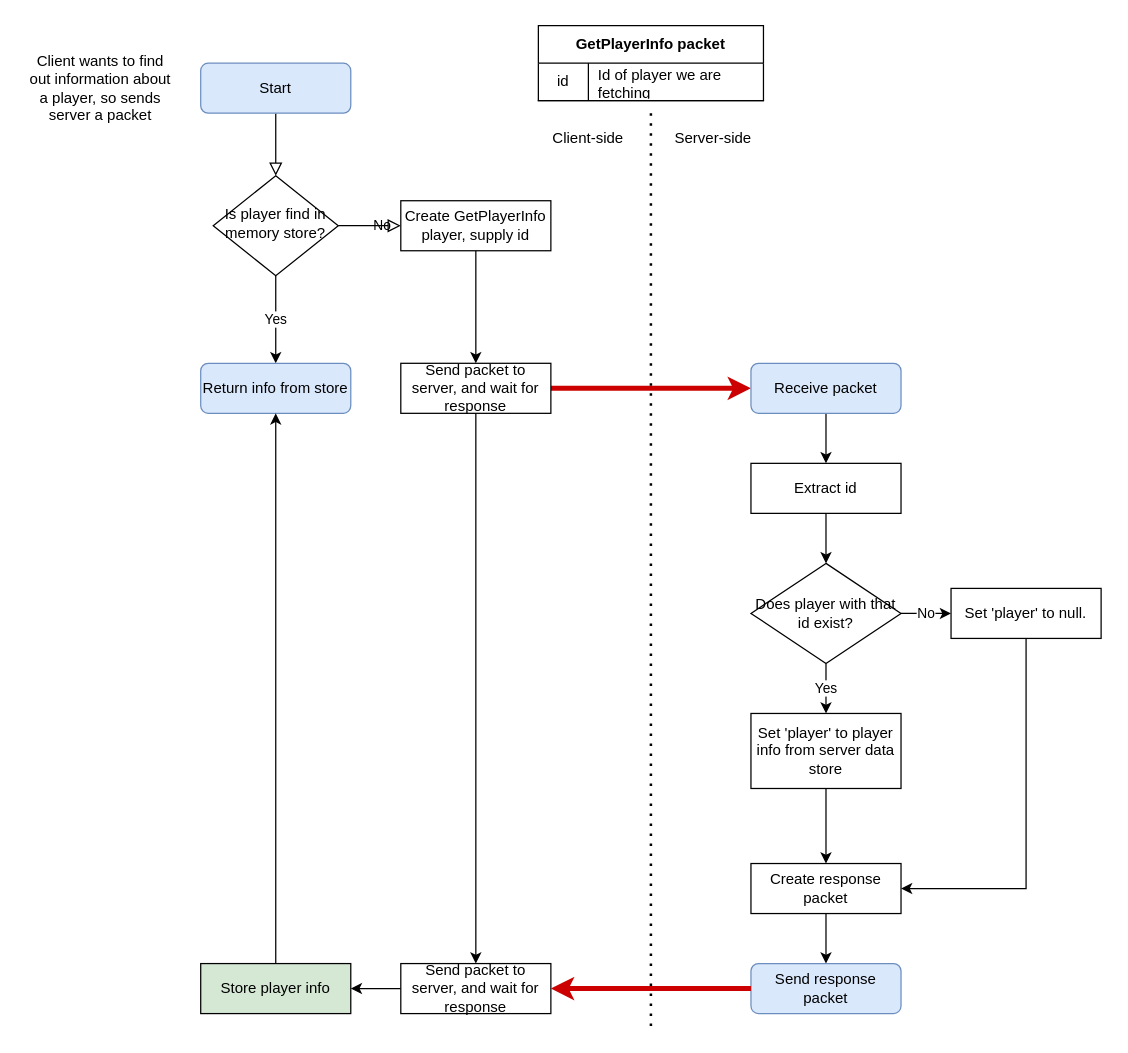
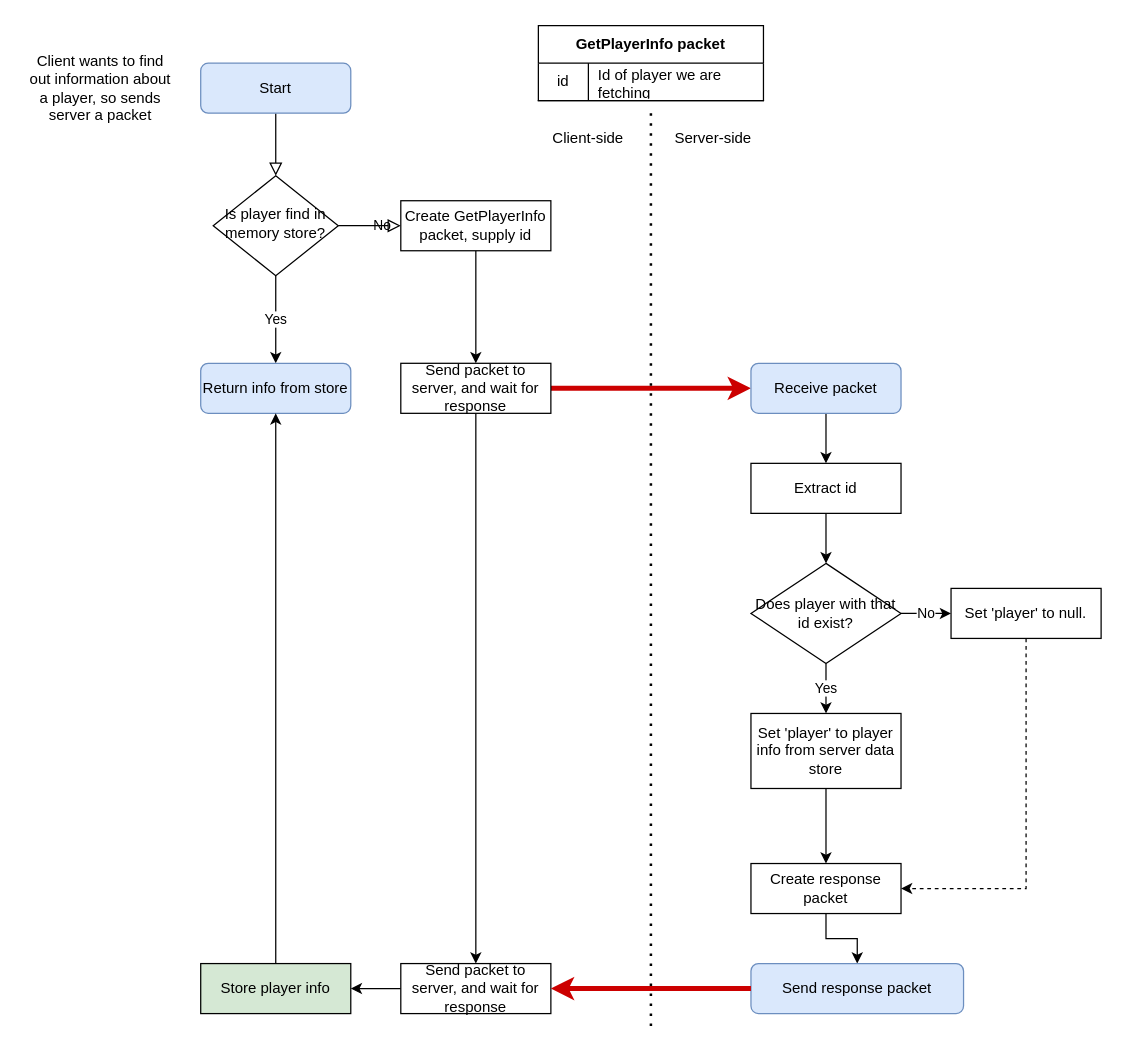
node "Create GetPlayerInfo player, supply id": label "Create GetPlayerInfo player, supply id" -> "Create GetPlayerInfo packet, supply id"
edge "Set 'player' to null." -> "Create response packet": style solid -> dashed
node "Send response packet": size 150x50 -> 213x50
